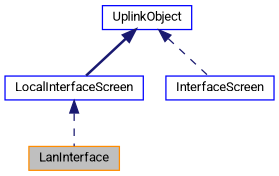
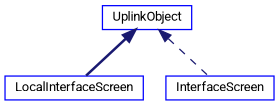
node "LanInterface": removed
